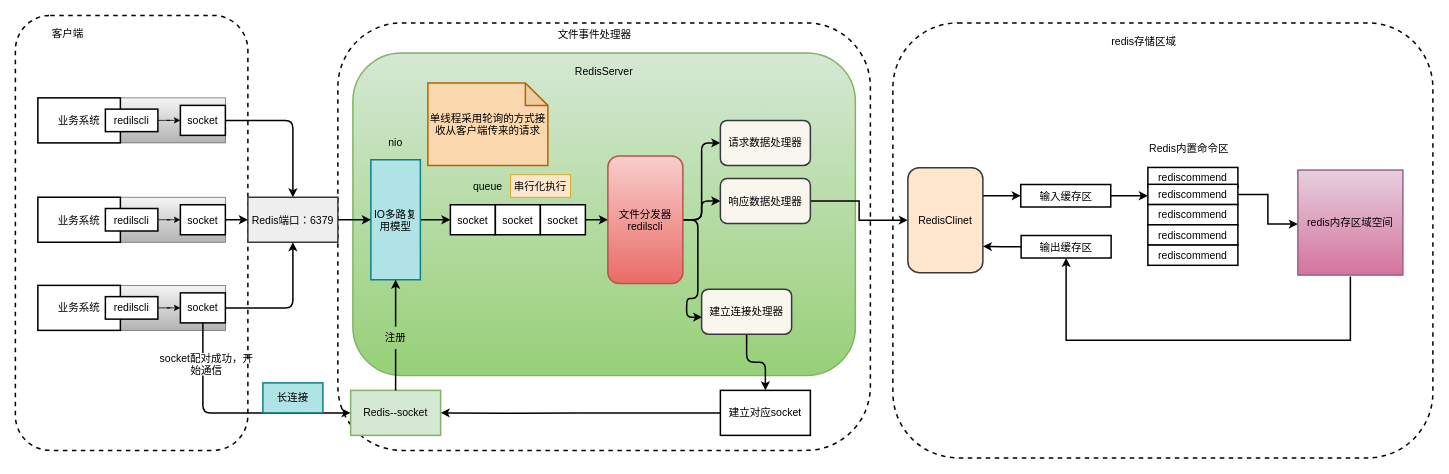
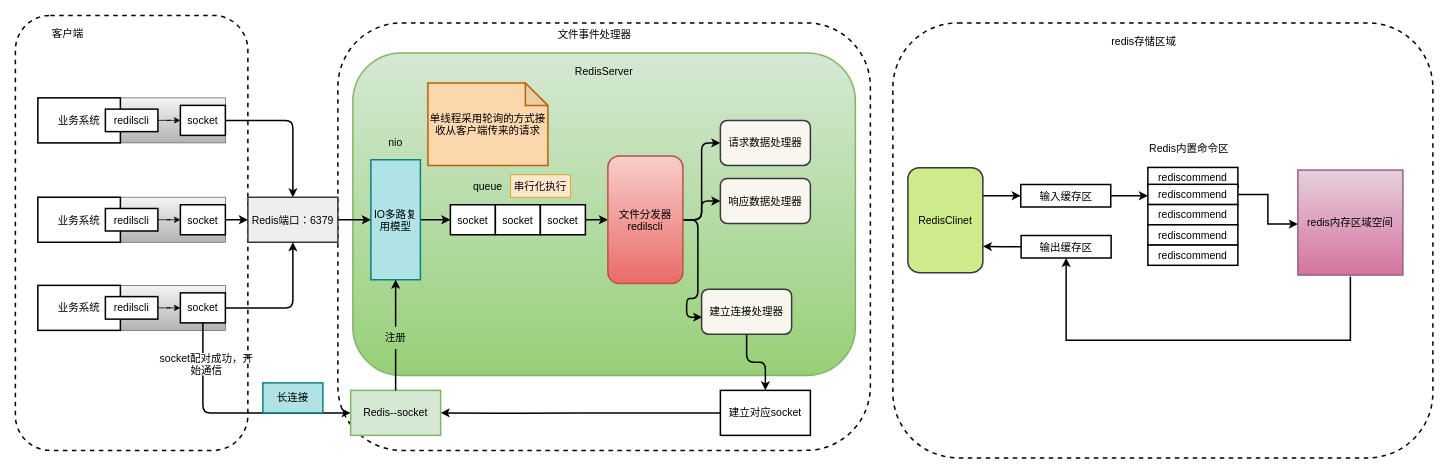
edge "响应数据处理器" -> "RedisClinet": removed
node "RedisClinet": fillcolor #ffe6cc -> #cdeb8b
